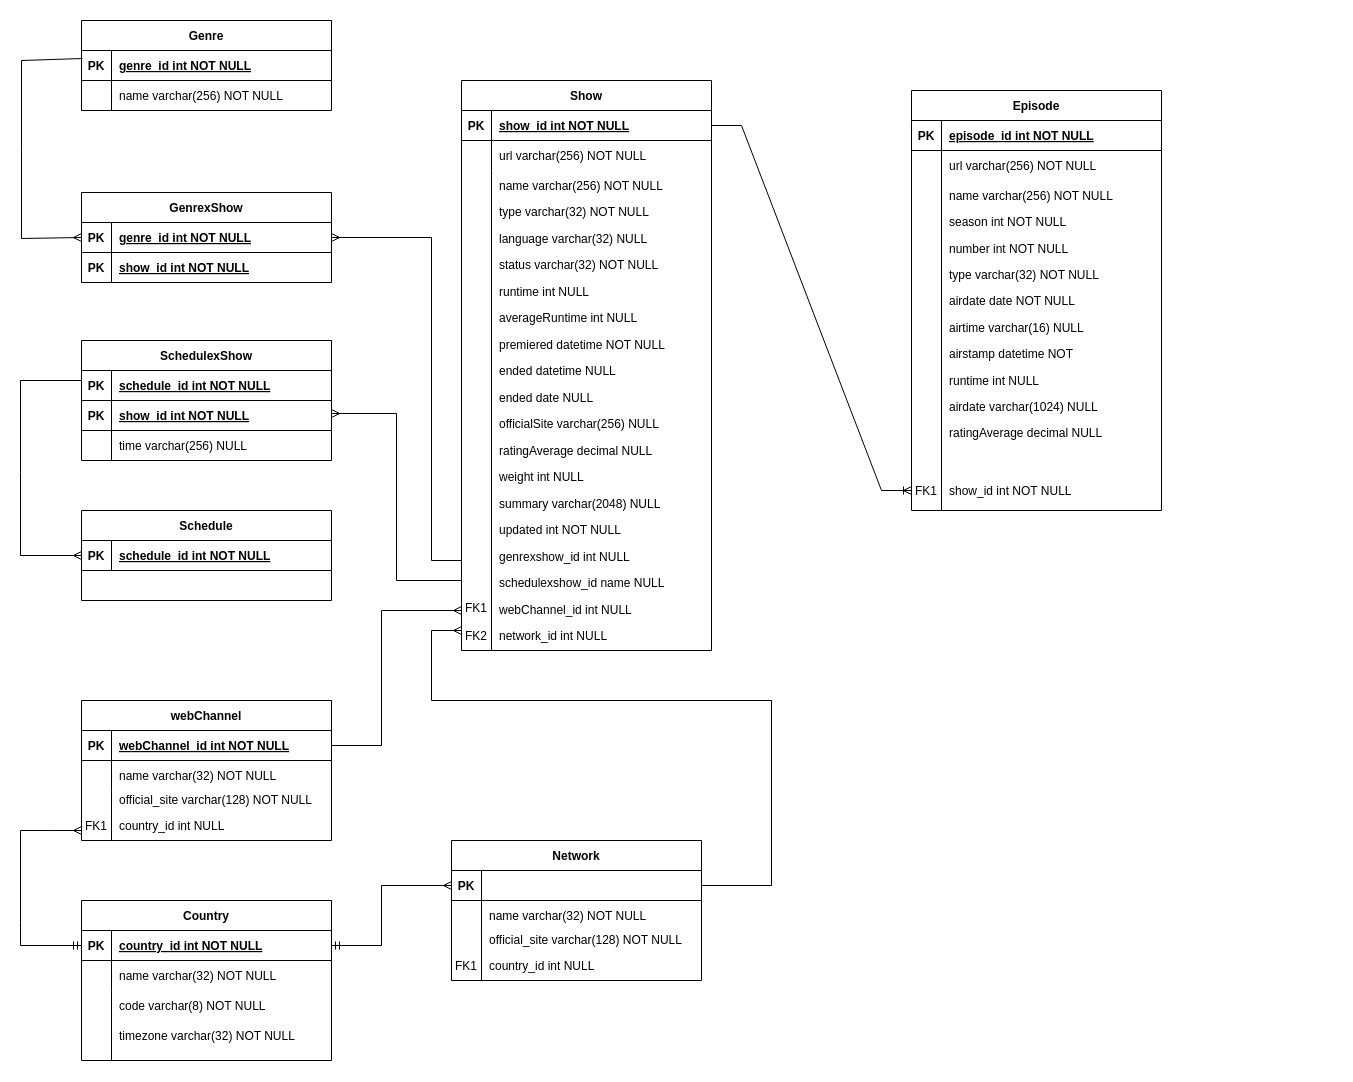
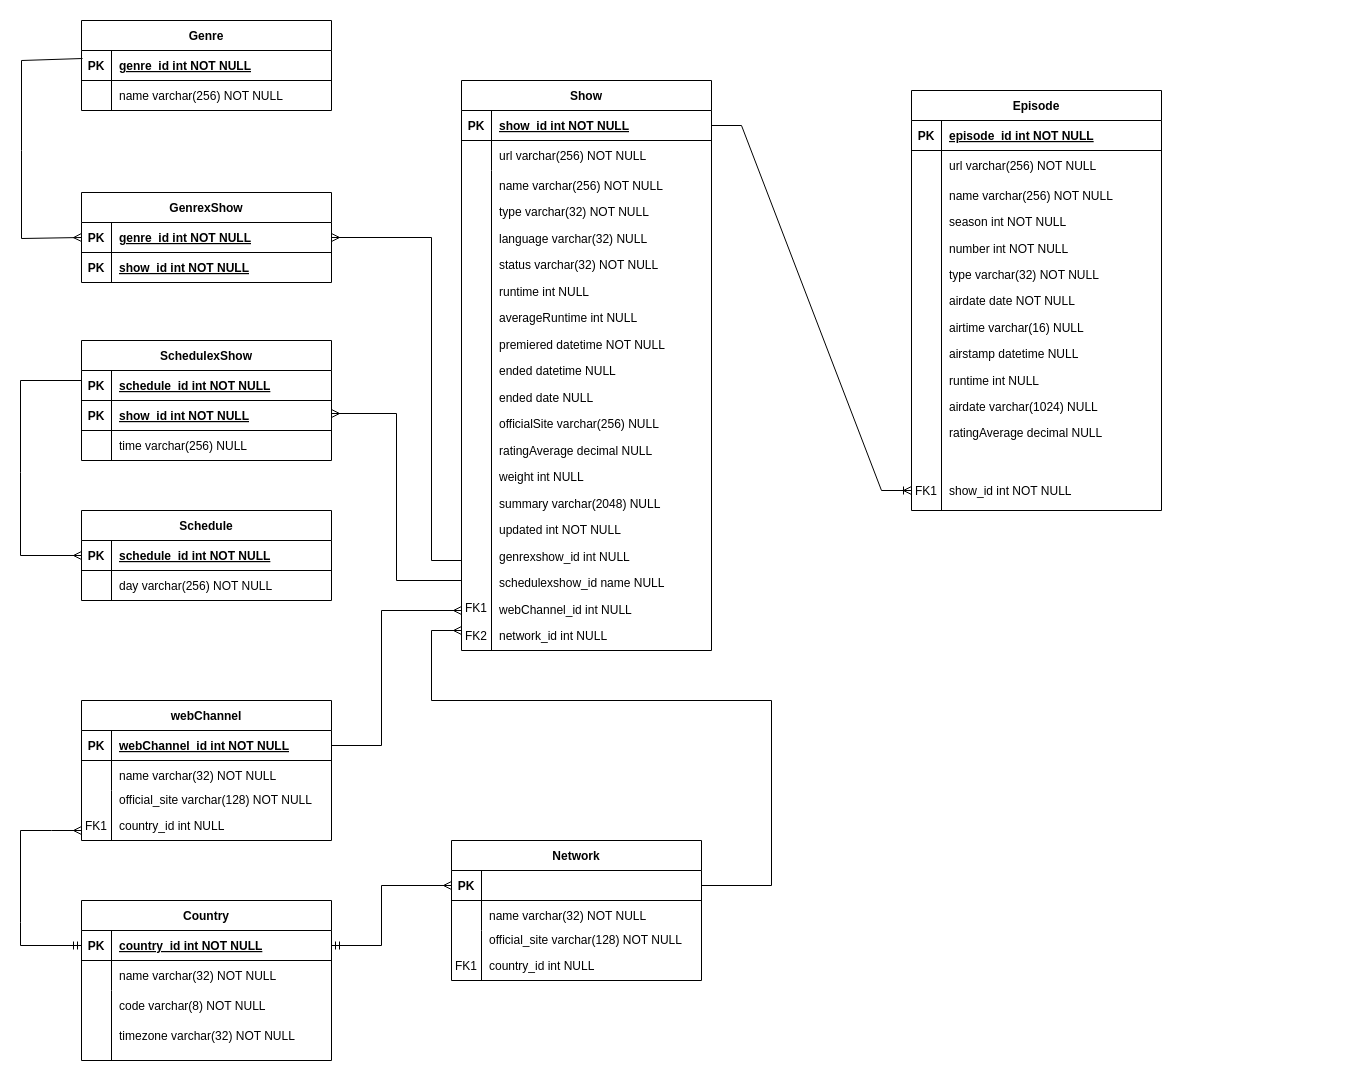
node "airstamp datetime NOT": label "airstamp datetime NOT" -> "airstamp datetime NULL"
node "day varchar(256) NOT NULL": added
